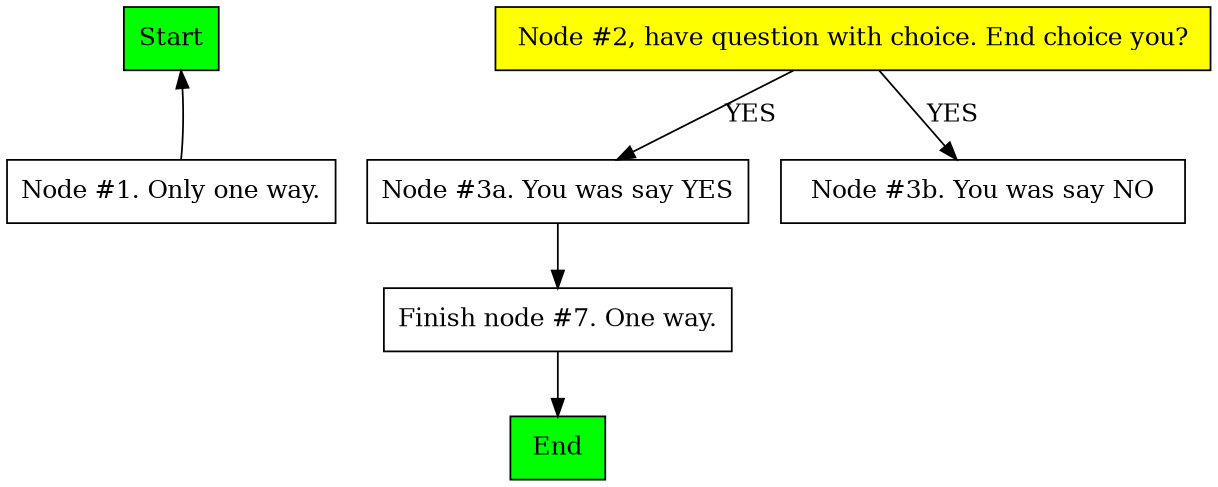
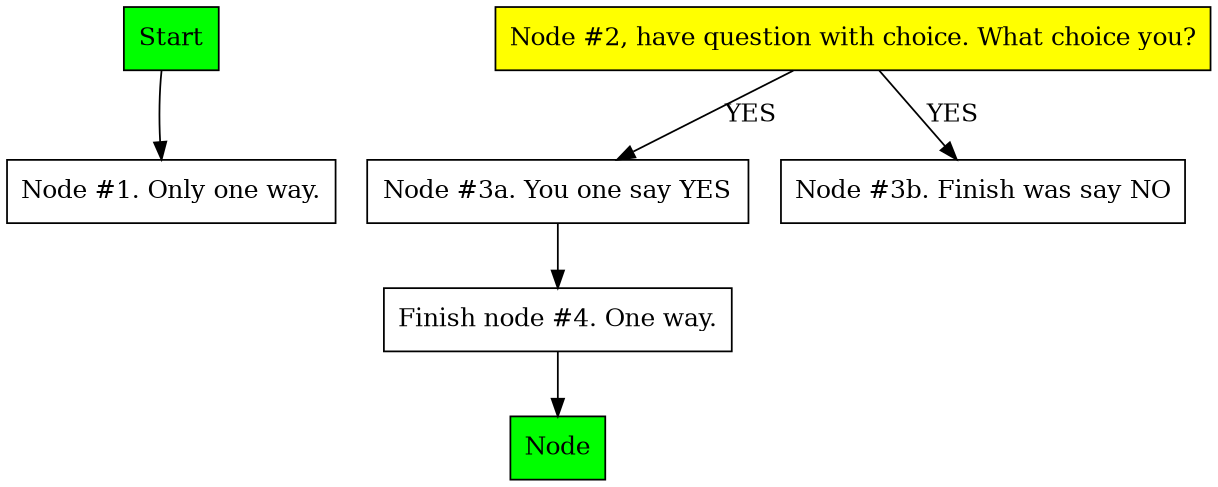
node "Node #2, have question with choice. End choice you?": label "Node #2, have question with choice. End choice you?" -> "Node #2, have question with choice. What choice you?"
edge "Node #1. Only one way." -> "Start": reversed
node "Node #3a. You was say YES": label "Node #3a. You was say YES" -> "Node #3a. You one say YES"
node "Node #3b. You was say NO": label "Node #3b. You was say NO" -> "Node #3b. Finish was say NO"
node "Finish node #7. One way.": label "Finish node #7. One way." -> "Finish node #4. One way."
node "End": label "End" -> "Node"
